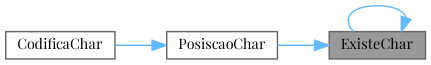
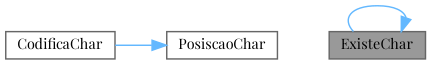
edge "PosiscaoChar" -> "ExisteChar": removed
